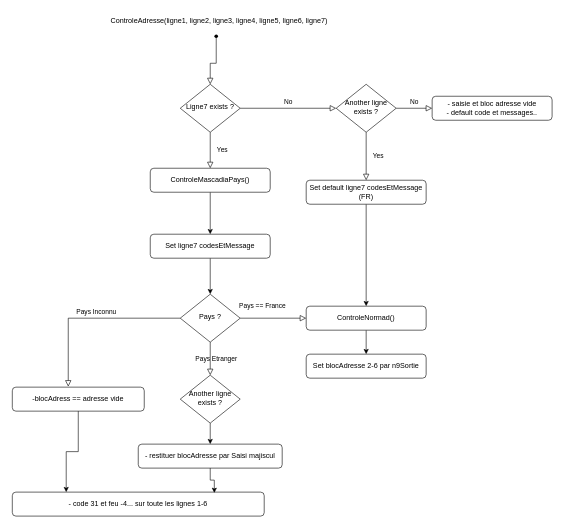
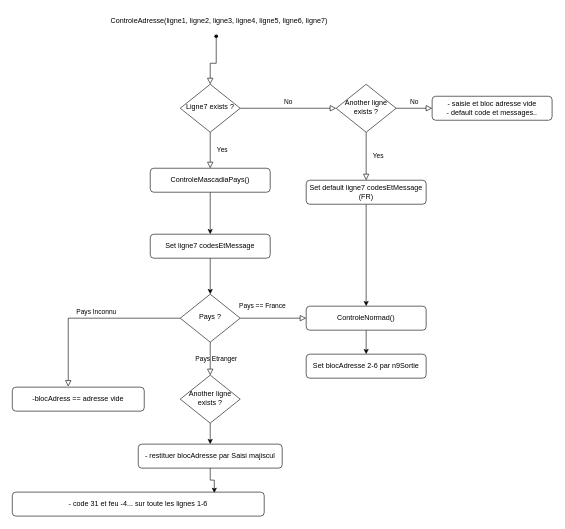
edge "-blocAdress == adresse vide" -> "- code 31 et feu -4... sur toute les lignes 1-6": removed
